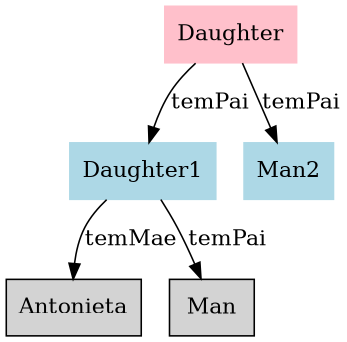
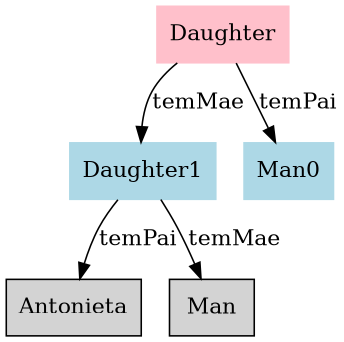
edge "Daughter" -> "Daughter1": label "temPai" -> "temMae"
node "Man2": label "Man2" -> "Man0"
edge "Daughter1" -> "Antonieta": label "temMae" -> "temPai"
edge "Daughter1" -> "Man": label "temPai" -> "temMae"
